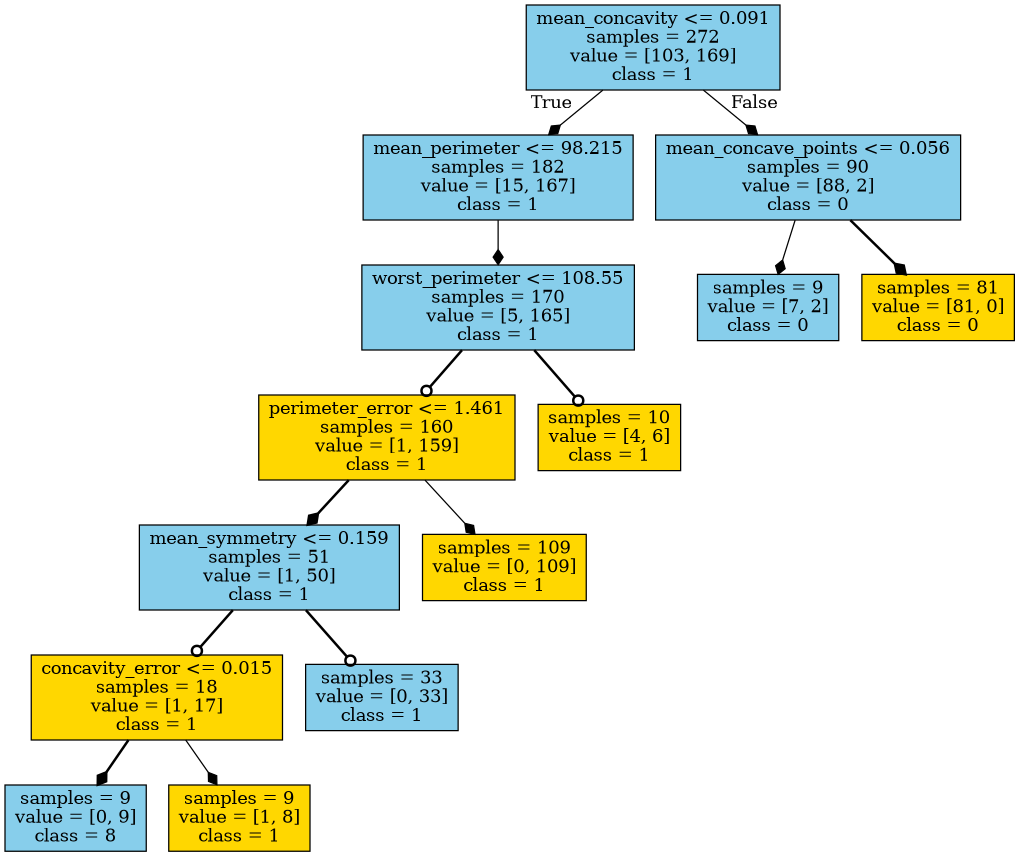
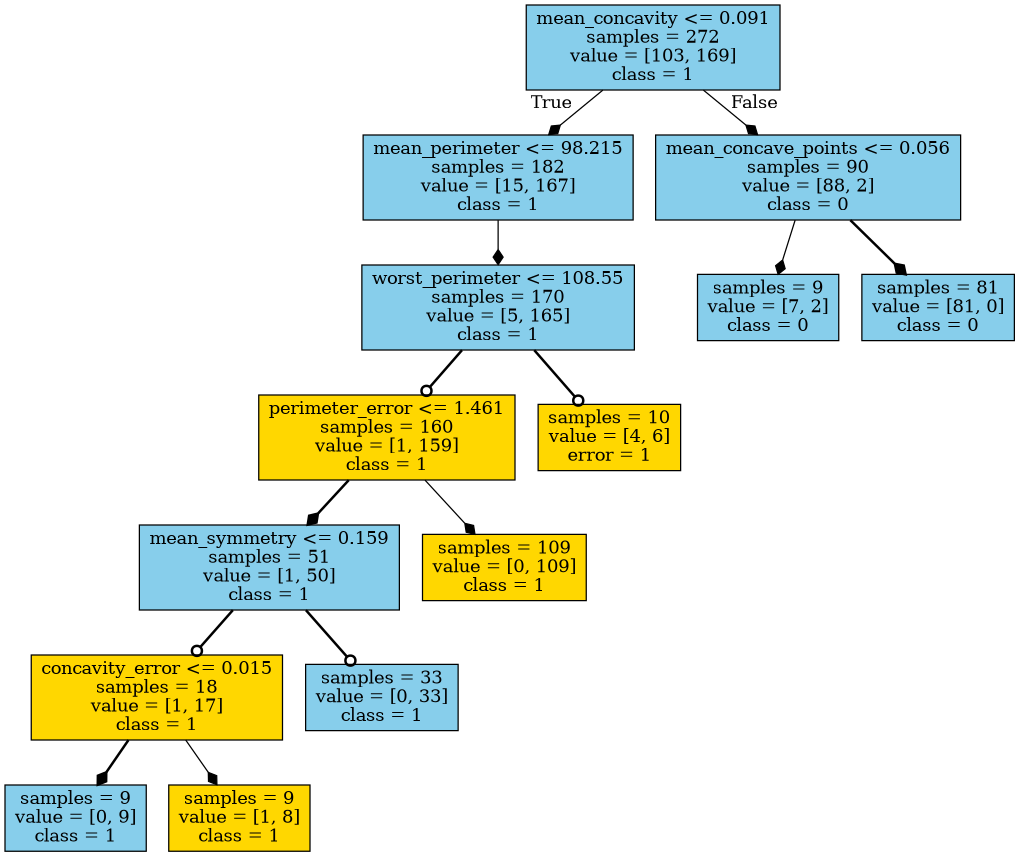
node "samples = 81 value = [81, 0] class = 0": fillcolor gold -> skyblue
node "samples = 10 value = [4, 6] class = 1": label "samples = 10 value = [4, 6] class = 1" -> "samples = 10 value = [4, 6] error = 1"
node "samples = 9 value = [0, 9] class = 8": label "samples = 9 value = [0, 9] class = 8" -> "samples = 9 value = [0, 9] class = 1"
